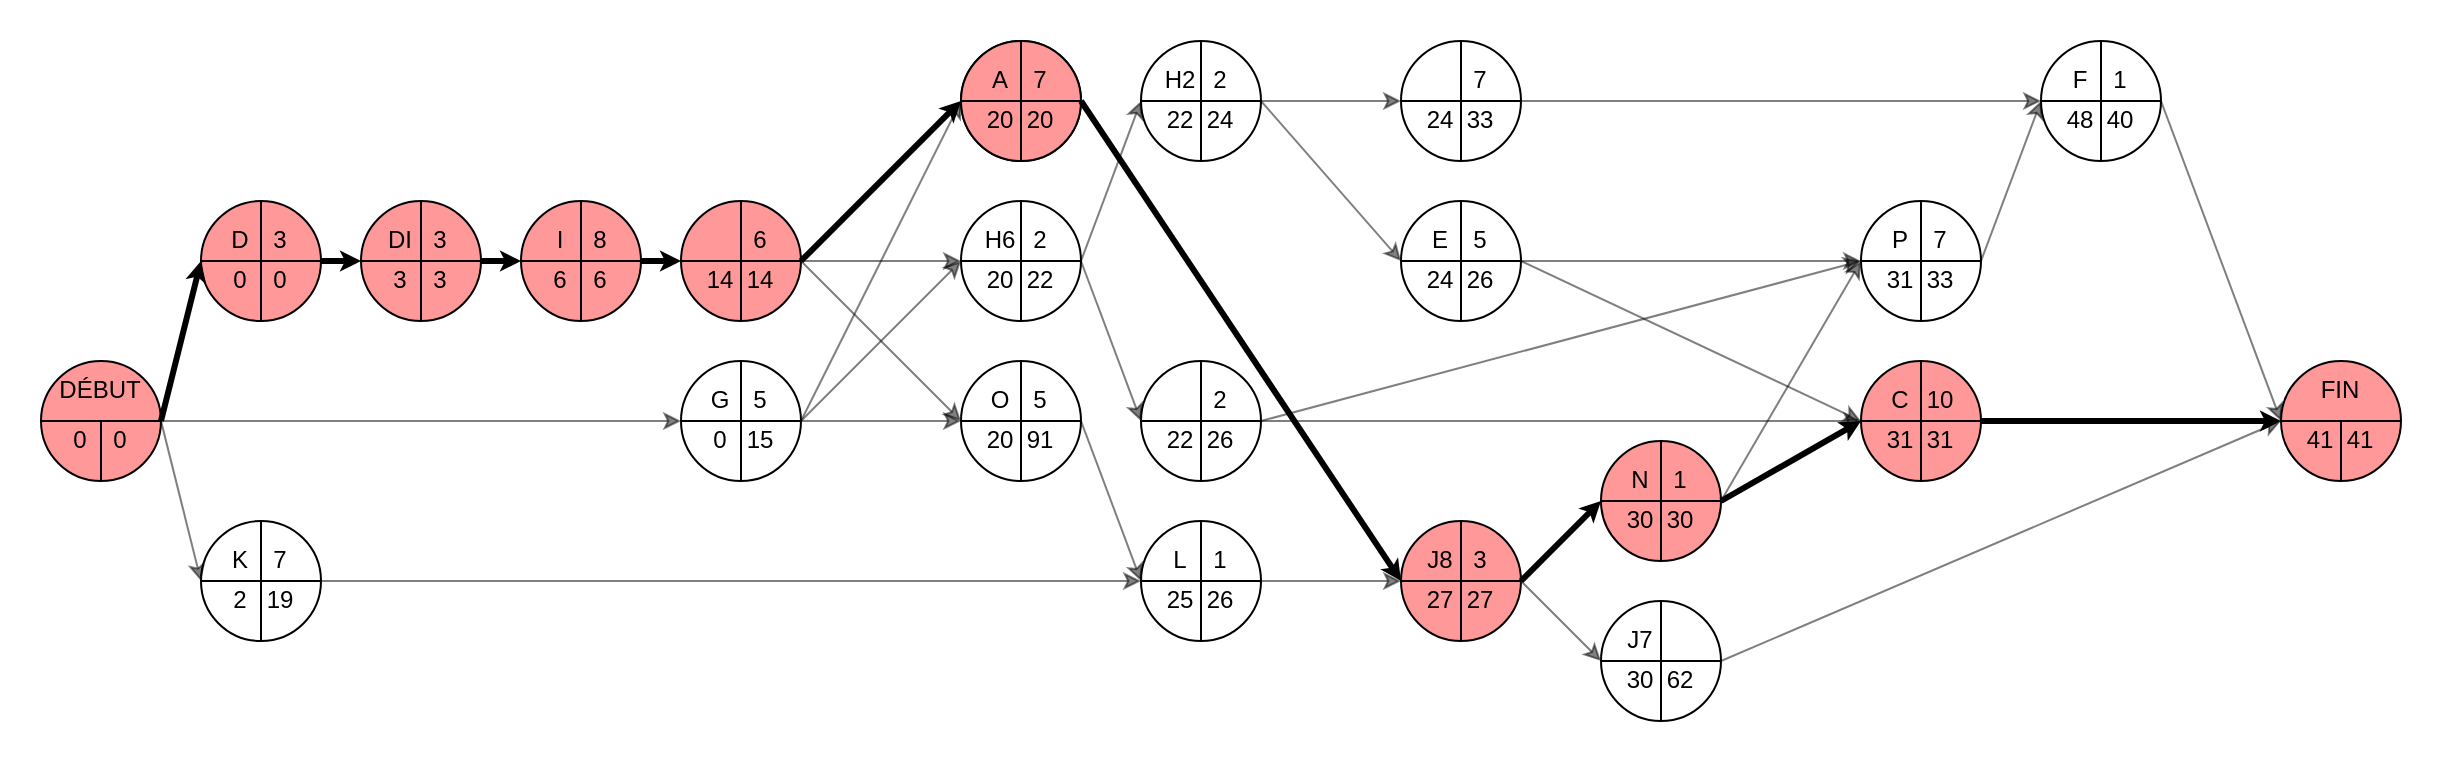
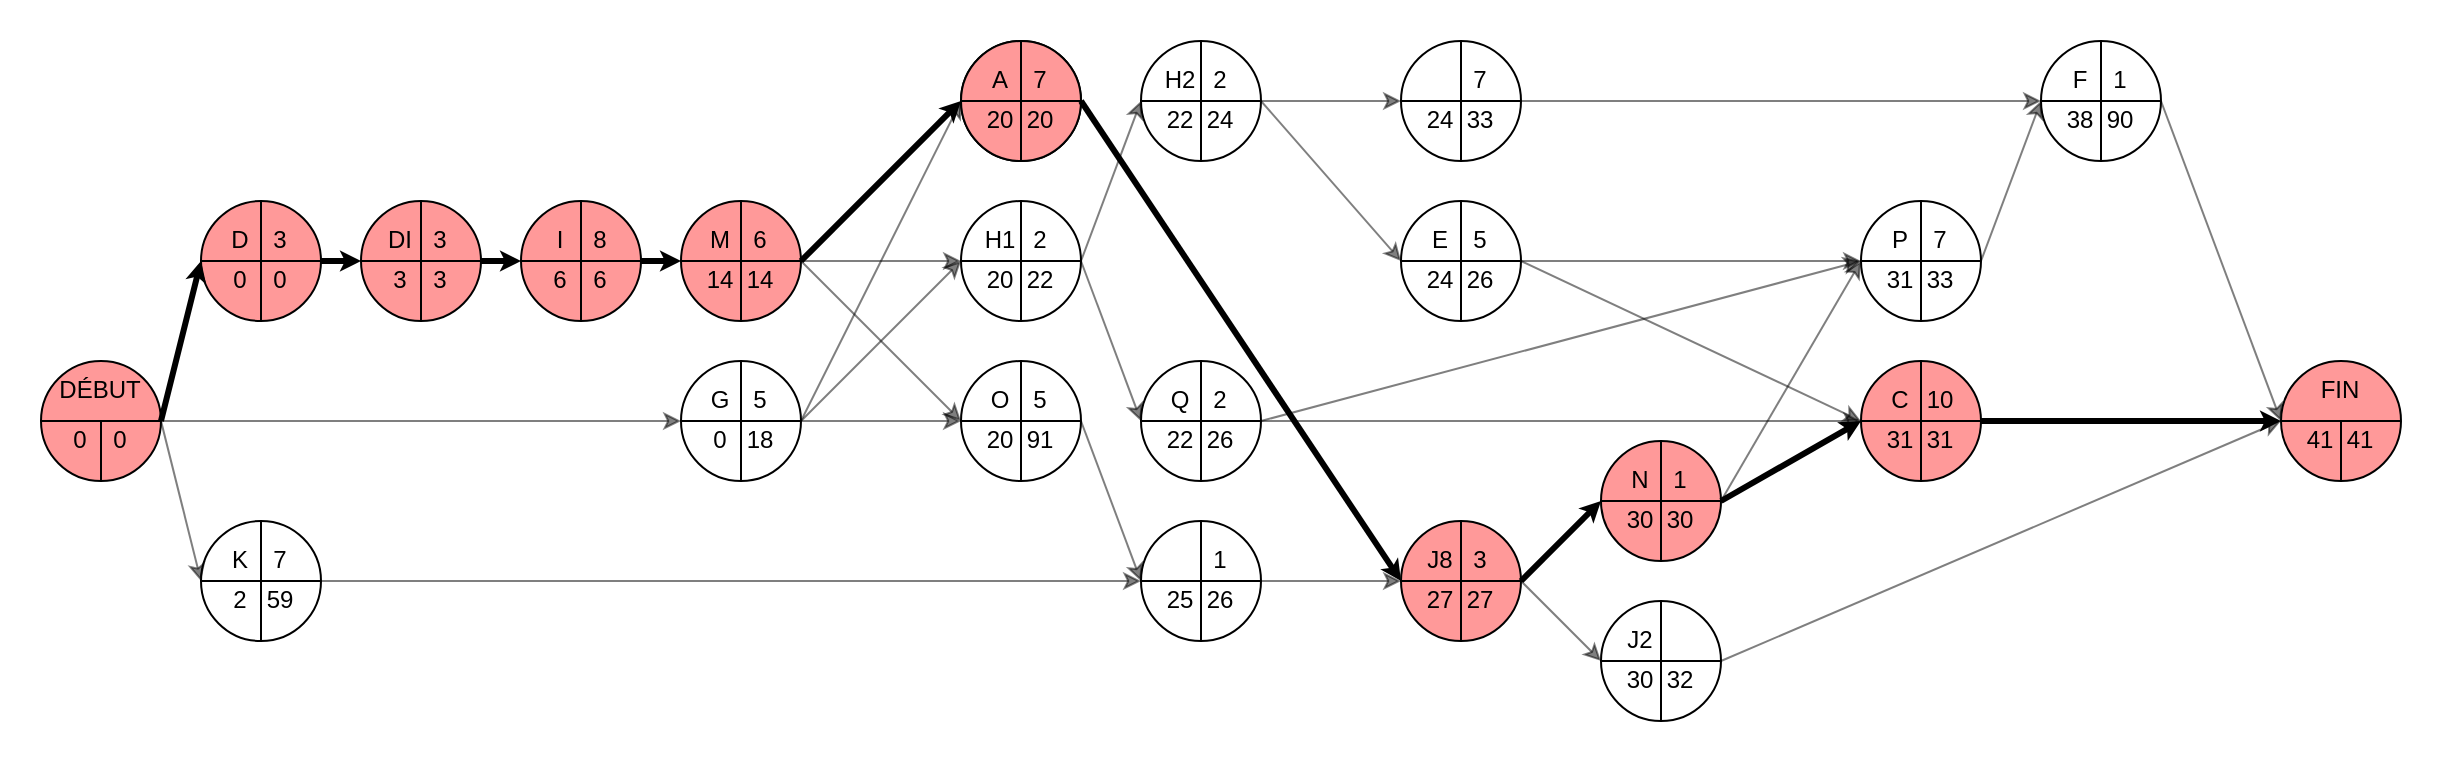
node "48": label "48" -> "38"
node "40": label "40" -> "90"
node "M": added
node "H6": label "H6" -> "H1"
node "Q": added
node "15": label "15" -> "18"
node "L": removed
node "19": label "19" -> "59"
node "J7": label "J7" -> "J2"
node "62": label "62" -> "32"
